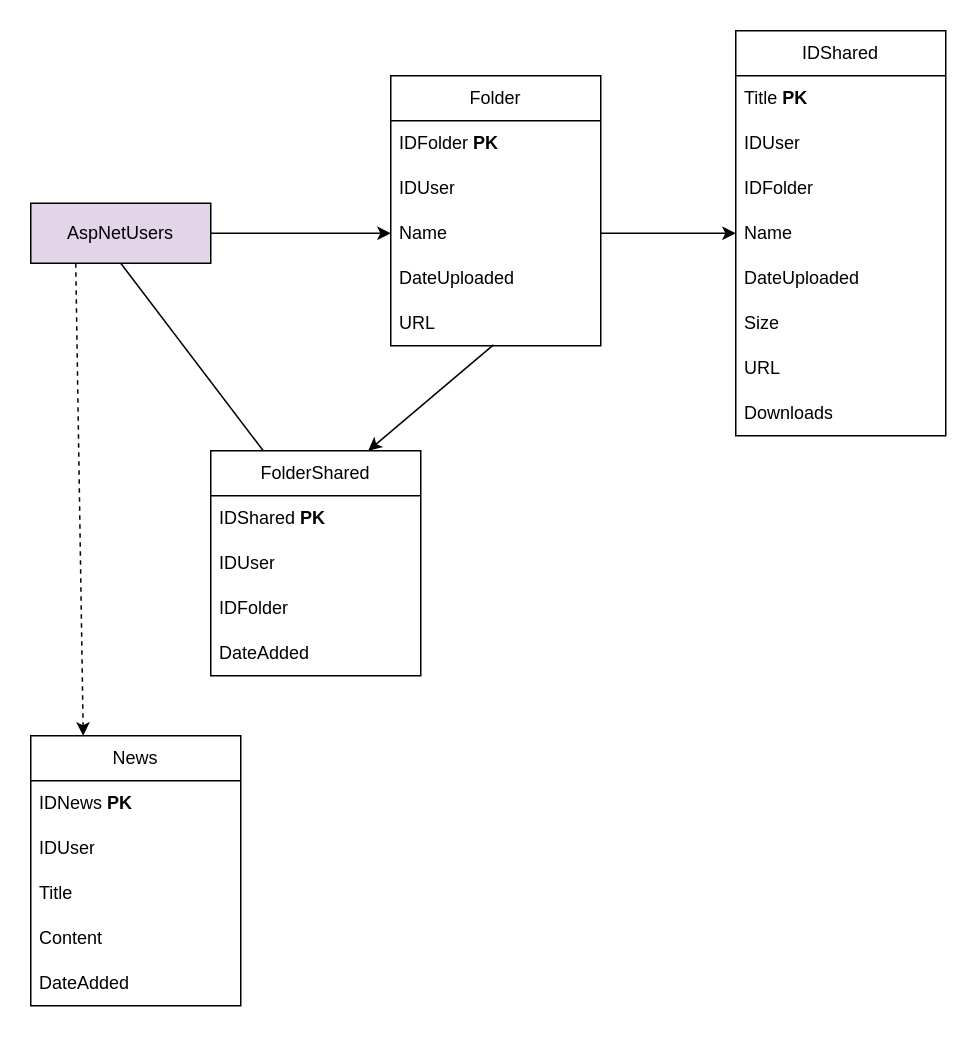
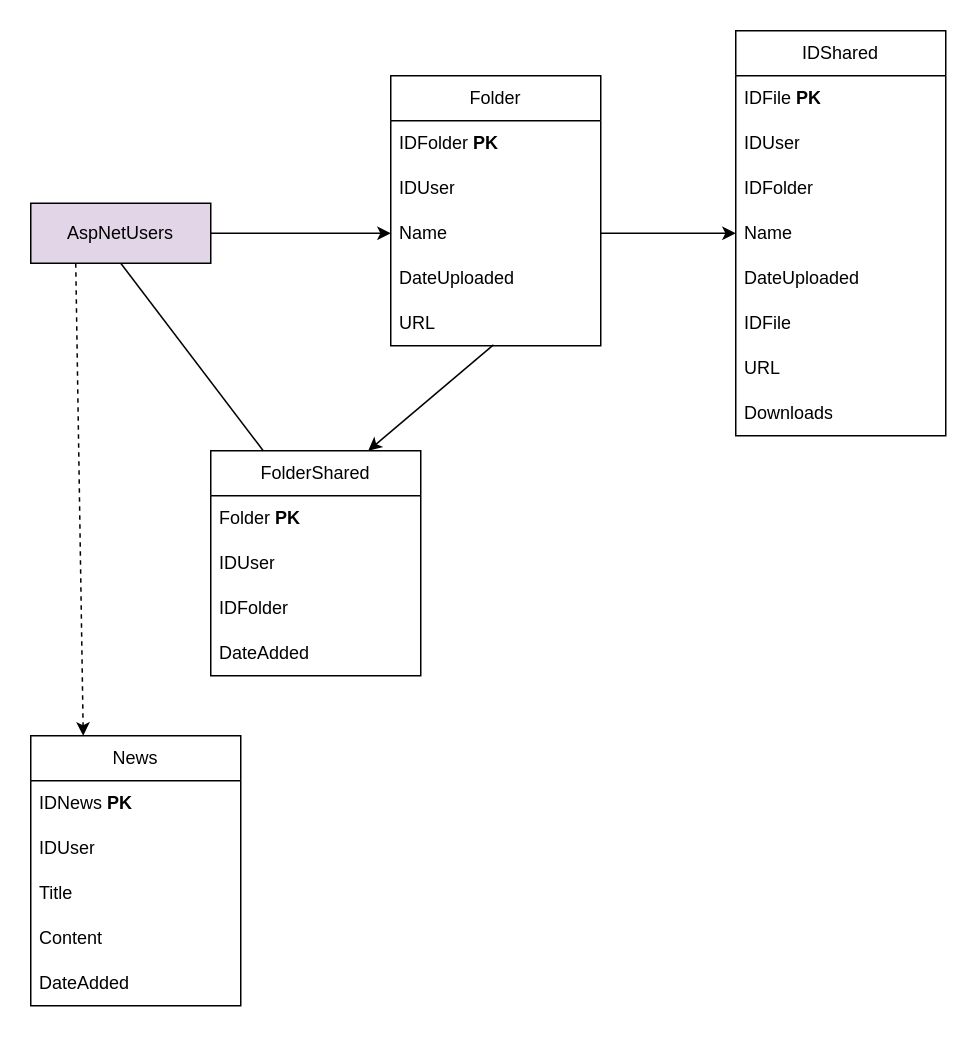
node "Title PK": label "Title PK" -> "IDFile PK"
node "Size": label "Size" -> "IDFile"
node "IDShared PK": label "IDShared PK" -> "Folder PK"
